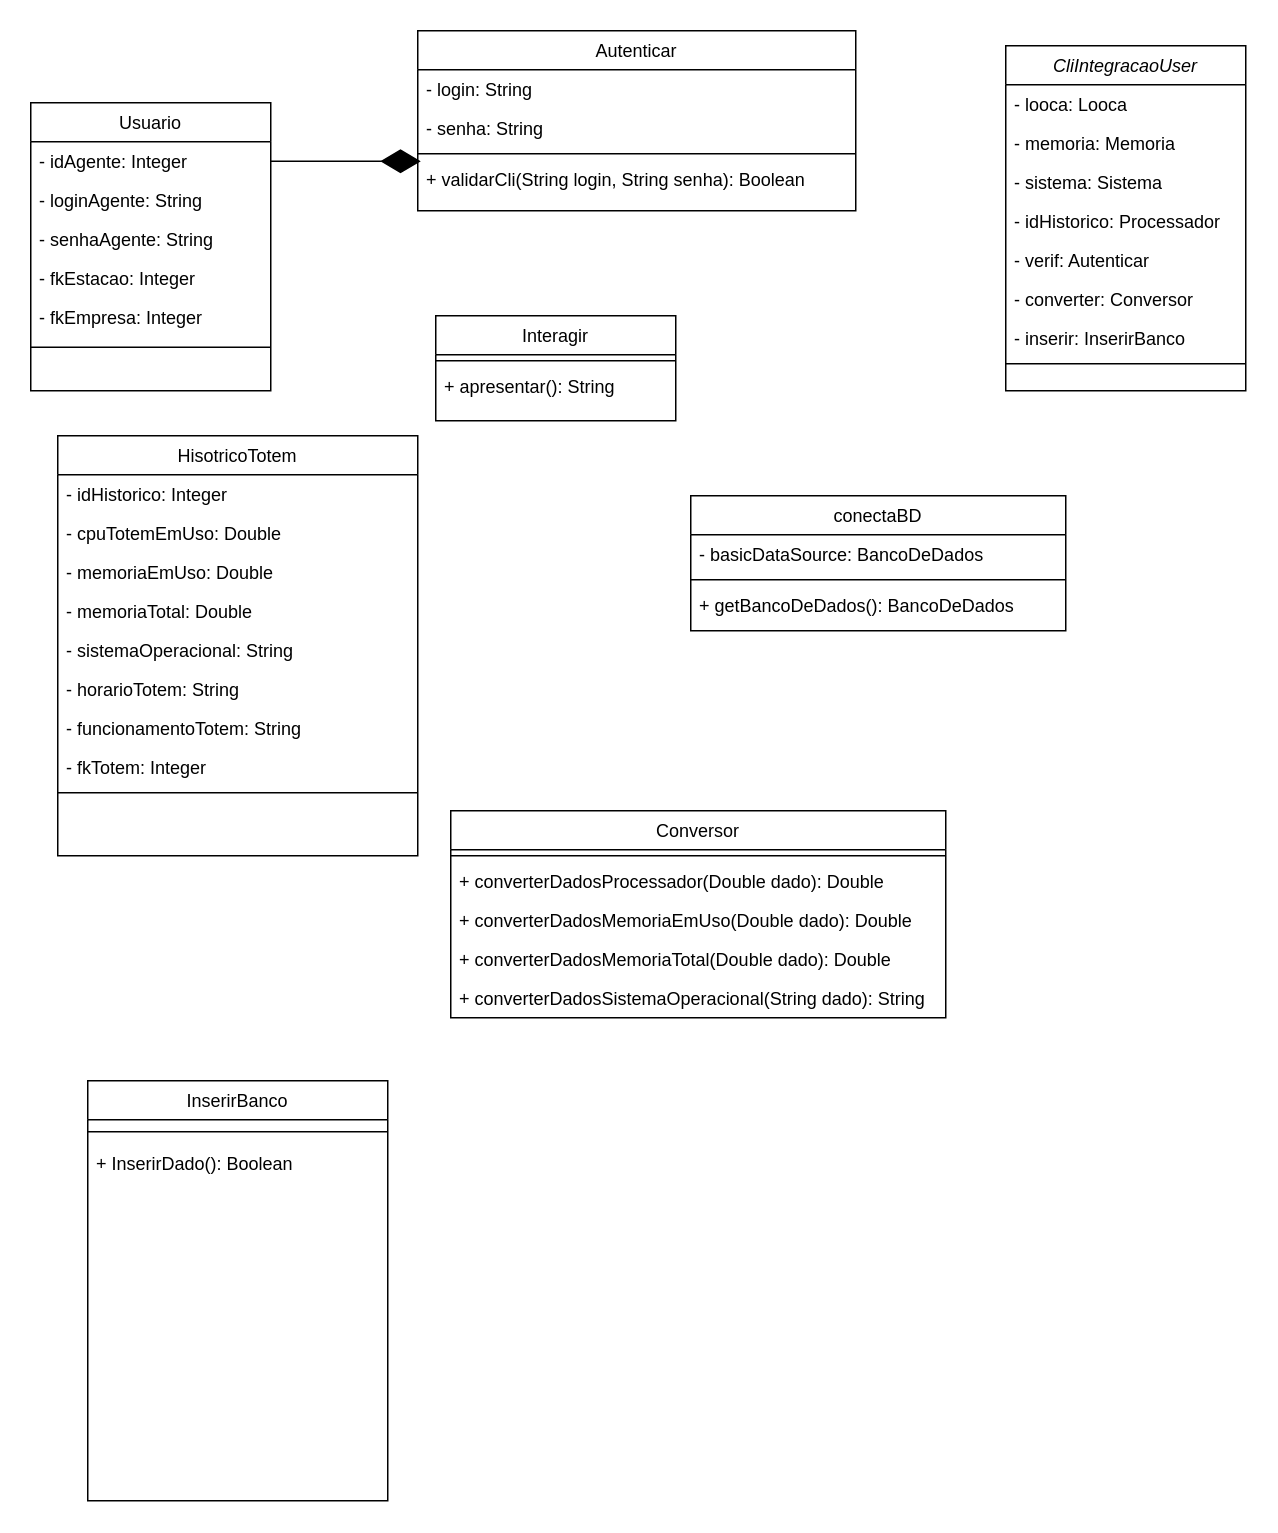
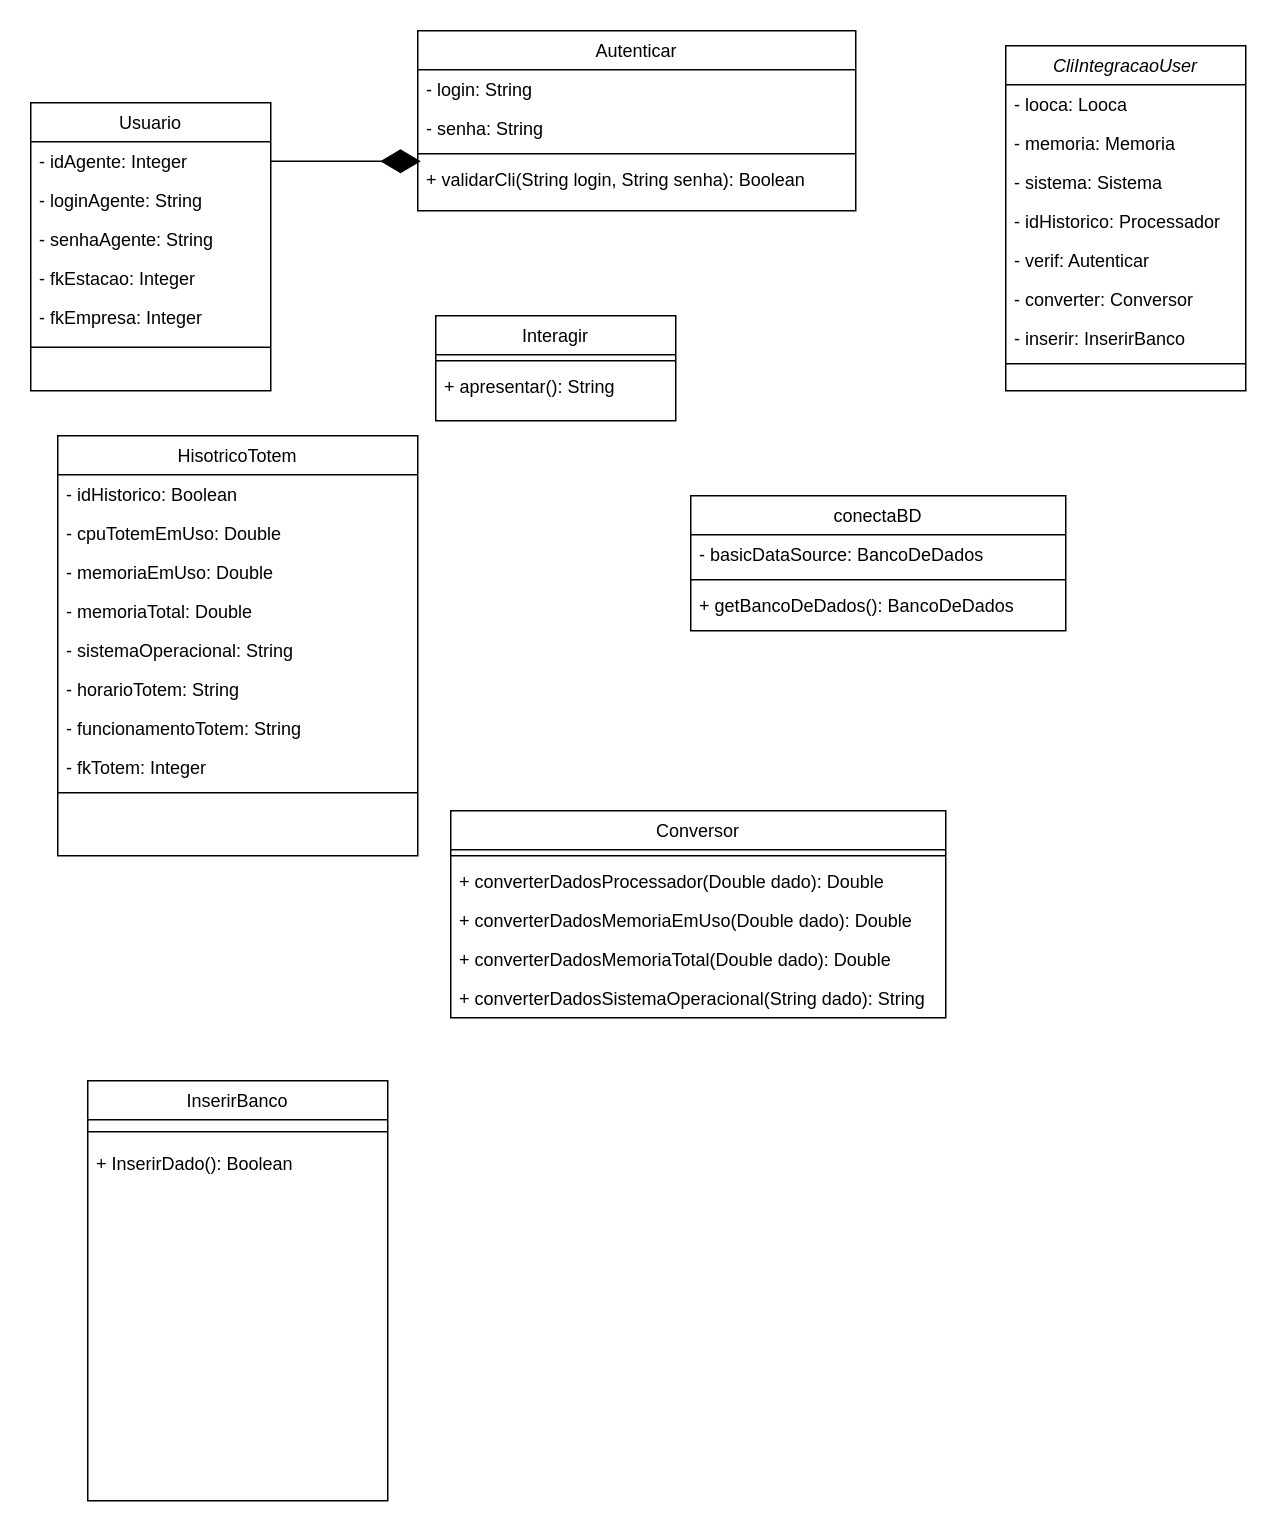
node "- idHistorico: Integer": label "- idHistorico: Integer" -> "- idHistorico: Boolean"
